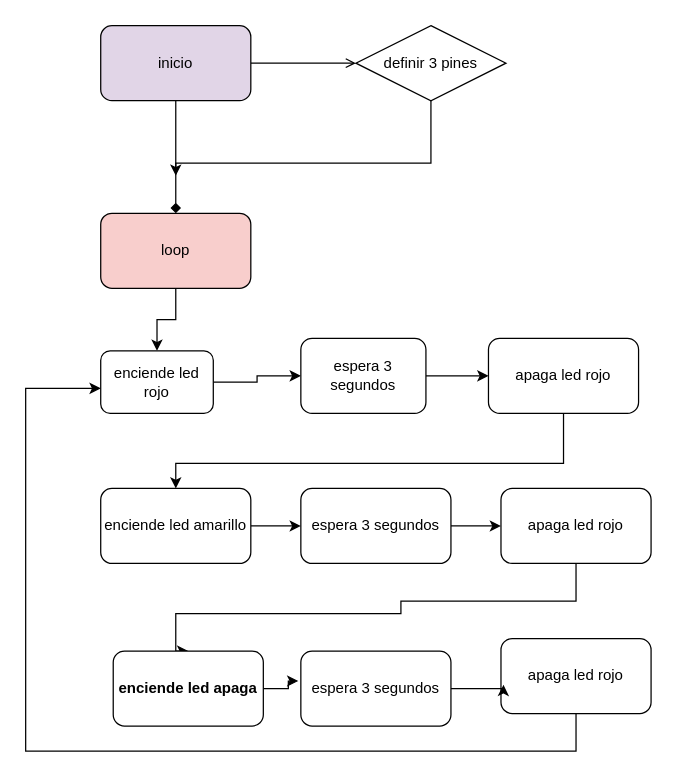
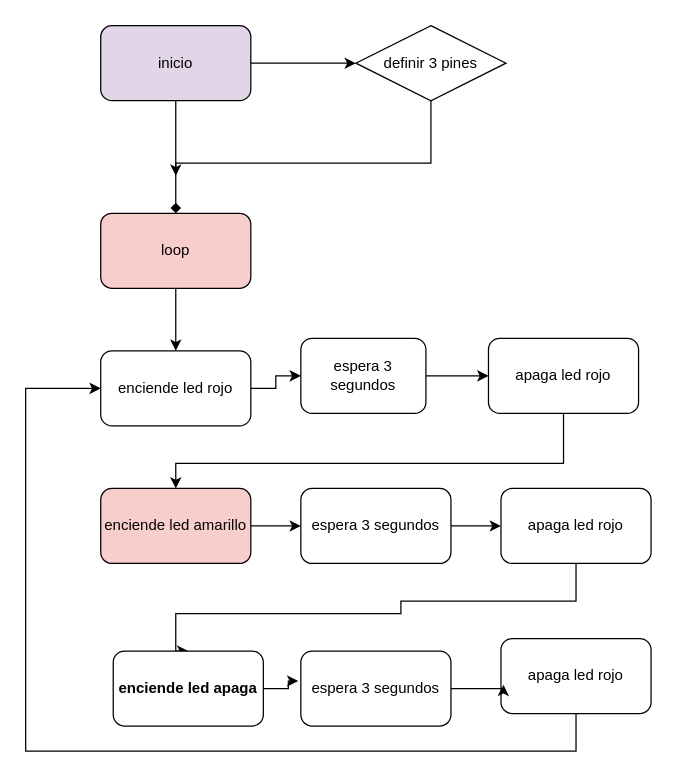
edge "inicio" -> "definir 3 pines": arrowhead open -> classic
node "enciende led rojo": size 113x63 -> 150x75
node "enciende led amarillo": fillcolor #ffffff -> #f8cecc
